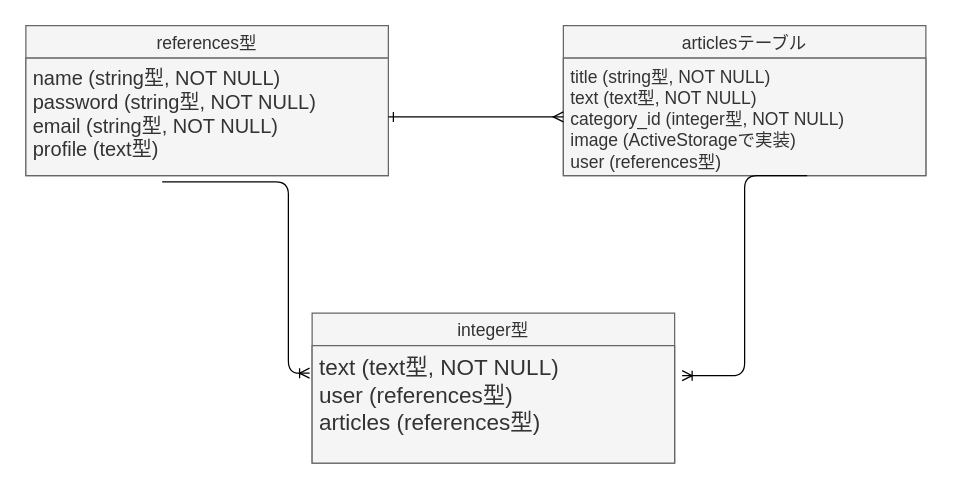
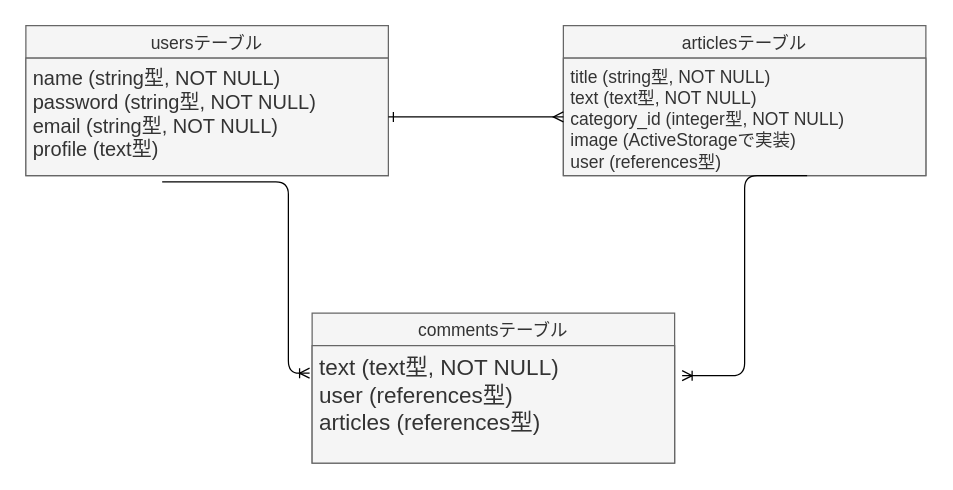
node "references型": label "references型" -> "usersテーブル"
node "integer型": label "integer型" -> "commentsテーブル"
